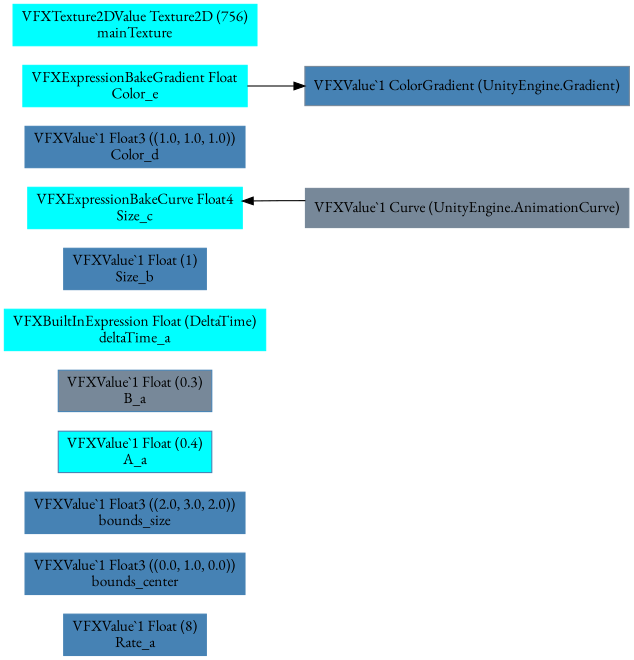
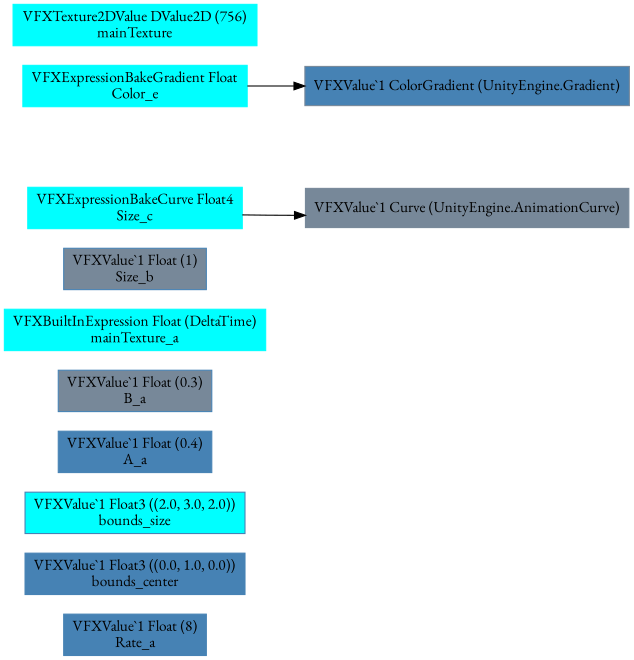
node "VFXTexture2DValue Texture2D (756) mainTexture": label "VFXTexture2DValue Texture2D (756) mainTexture" -> "VFXTexture2DValue DValue2D (756) mainTexture"
node "VFXValue`1 Float3 ((1.0, 1.0, 1.0)) Color_d": removed
edge "VFXValue`1 Curve (UnityEngine.AnimationCurve)" -> "VFXExpressionBakeCurve Float4 Size_c": reversed
node "VFXValue`1 Float (1) Size_b": fillcolor steelblue -> lightslategray
node "VFXBuiltInExpression Float (DeltaTime) deltaTime_a": label "VFXBuiltInExpression Float (DeltaTime) deltaTime_a" -> "VFXBuiltInExpression Float (DeltaTime) mainTexture_a"
node "VFXValue`1 Float (0.4) A_a": fillcolor cyan -> steelblue
node "VFXValue`1 Float3 ((2.0, 3.0, 2.0)) bounds_size": fillcolor steelblue -> cyan
